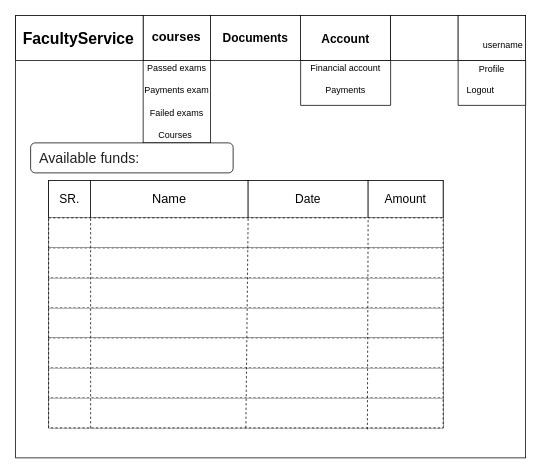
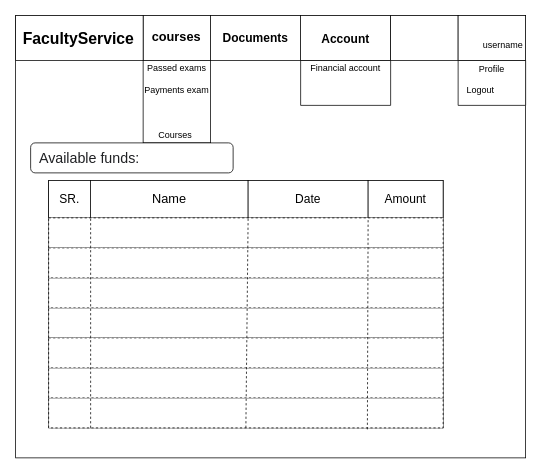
node "Payments": removed
node "Failed exams": removed
